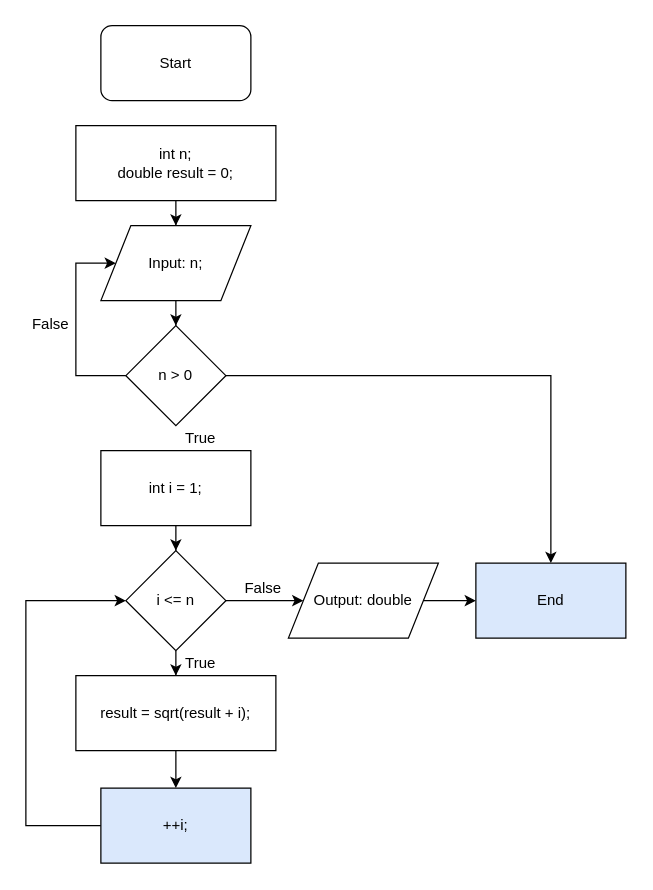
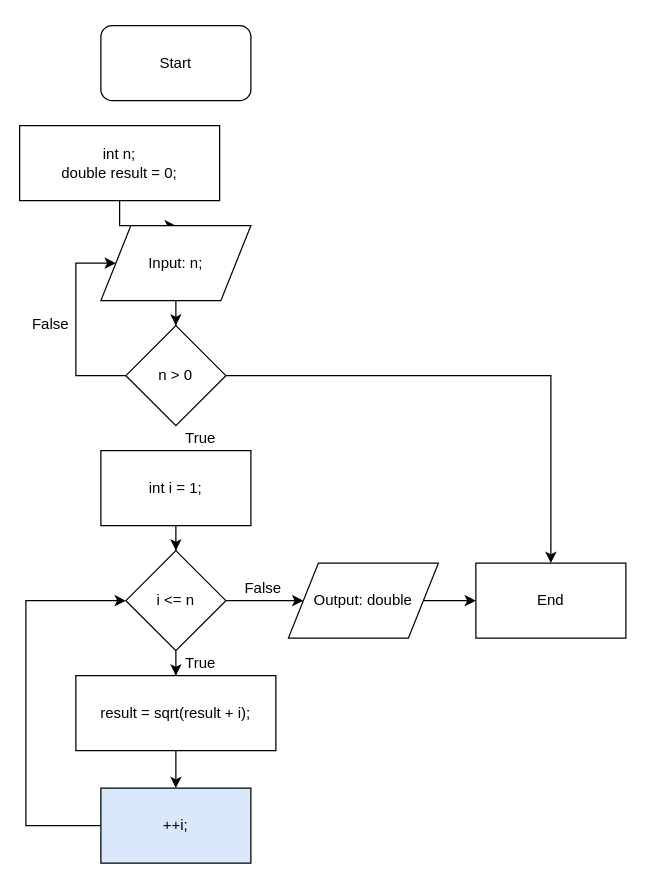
node "int n; double result = 0;": moved (176, 163) -> (119, 163)
node "End": fillcolor #dae8fc -> #ffffff
